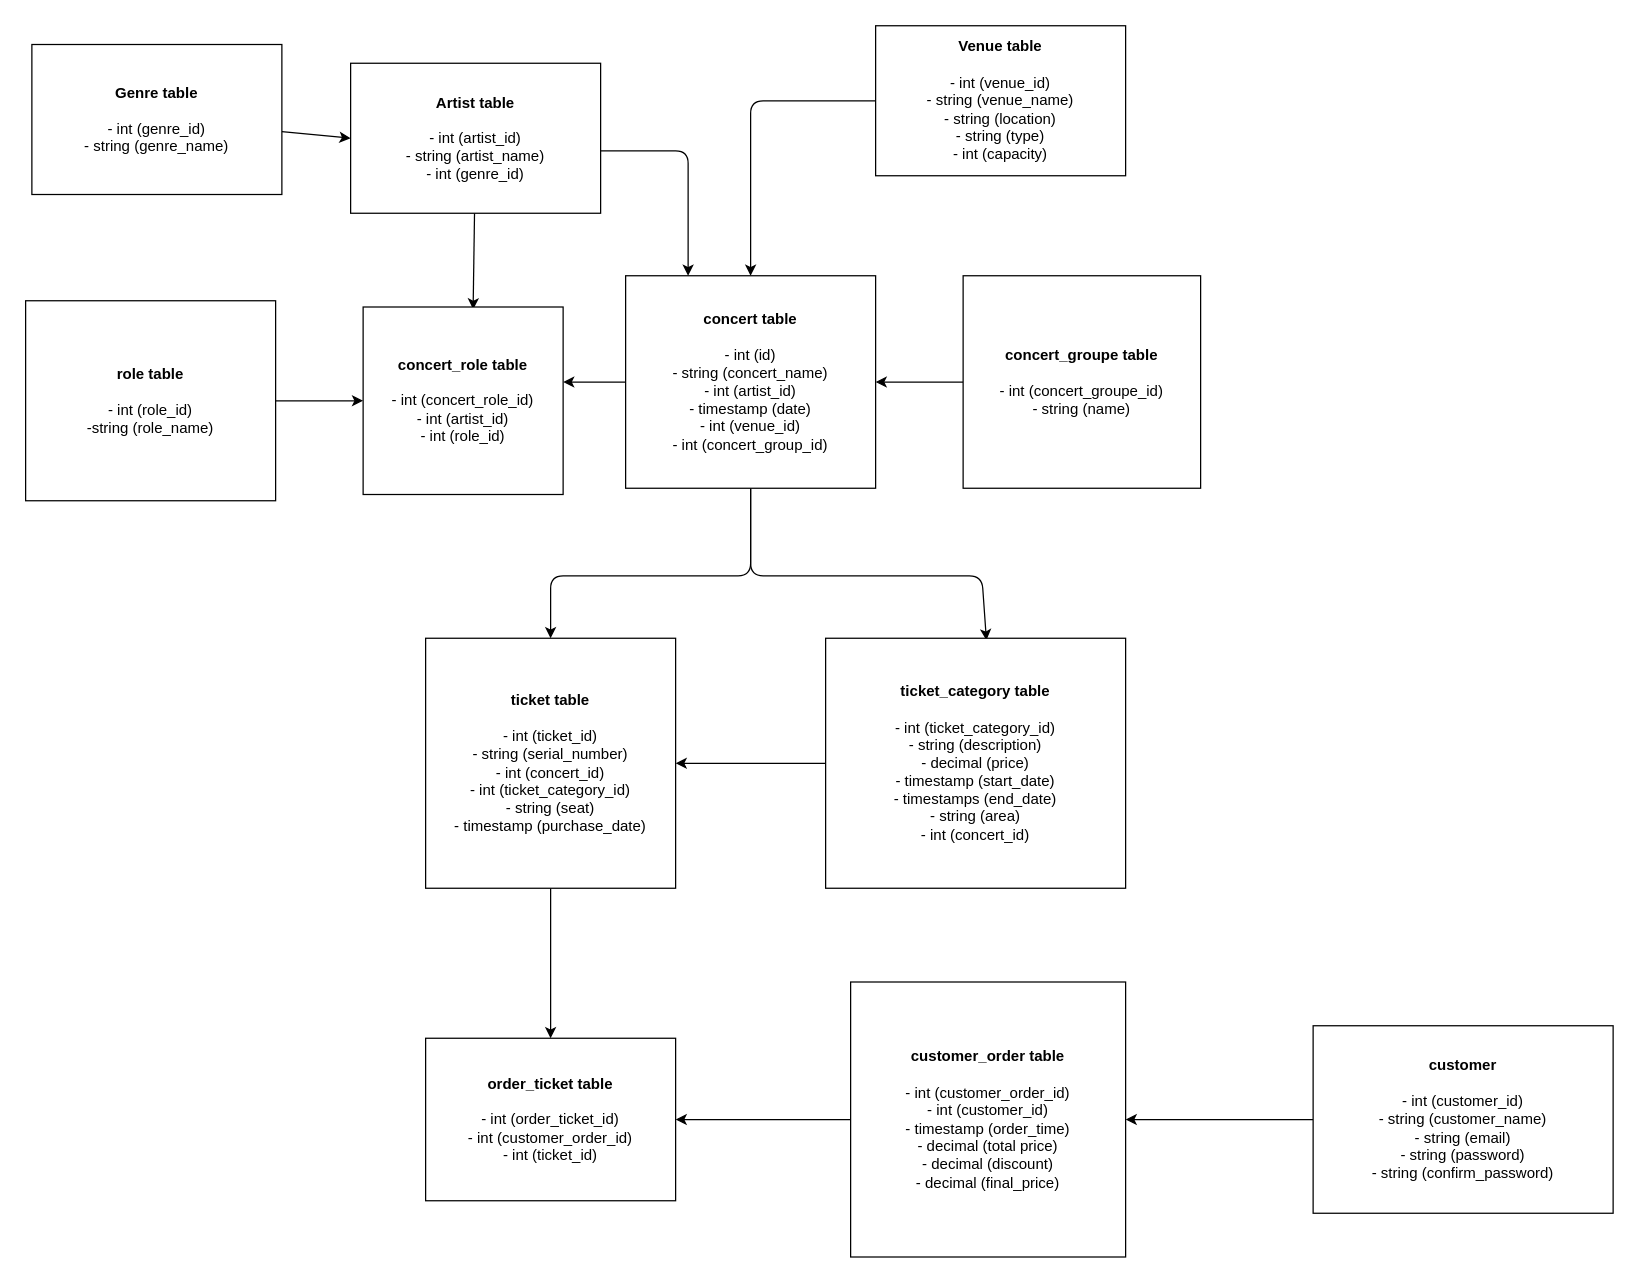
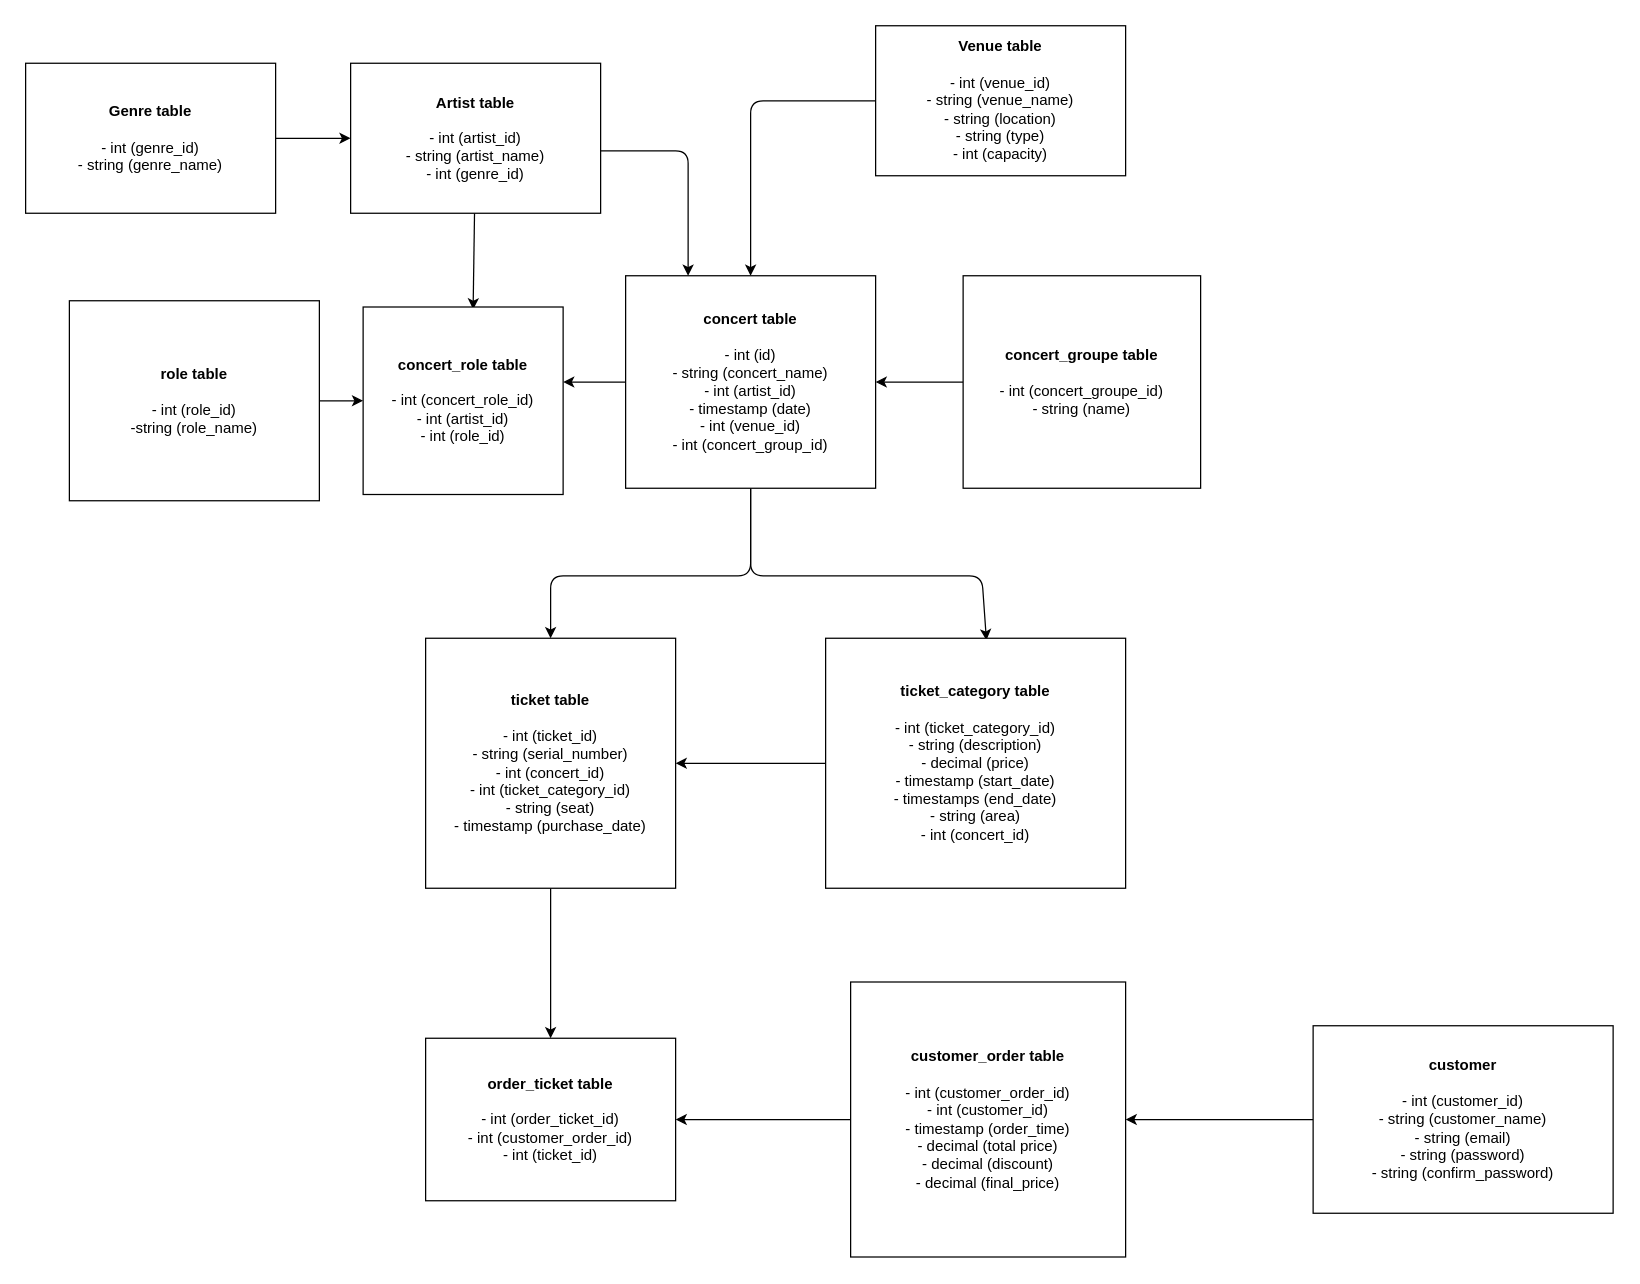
node "Genre table - int (genre_id) - string (genre_name)": moved (157, 119) -> (151, 138)
node "role table - int (role_id) -string (role_name)": moved (151, 401) -> (194, 401)
